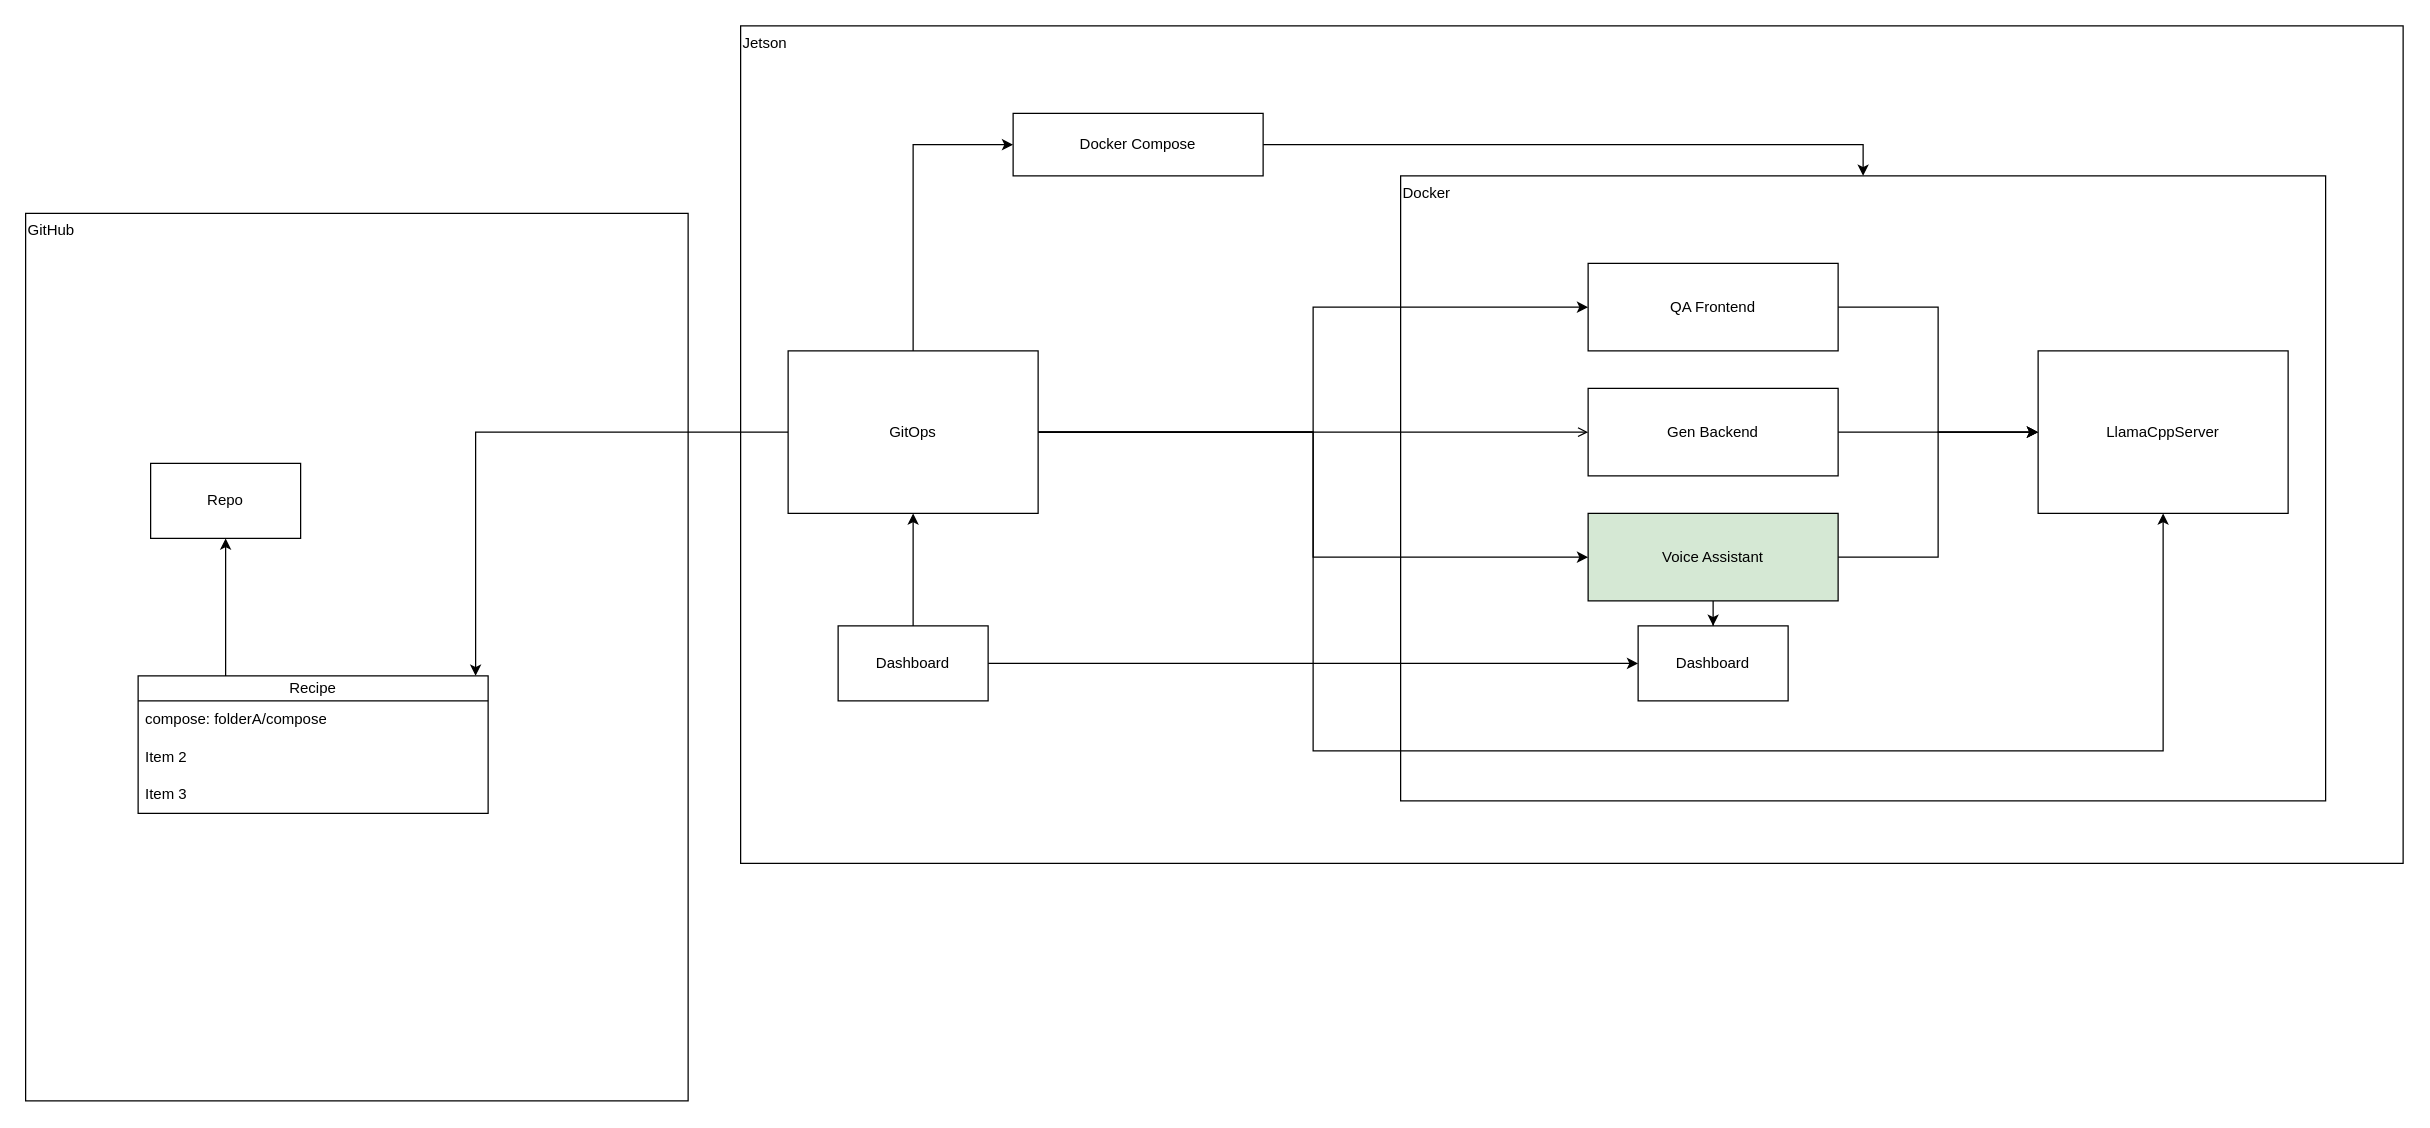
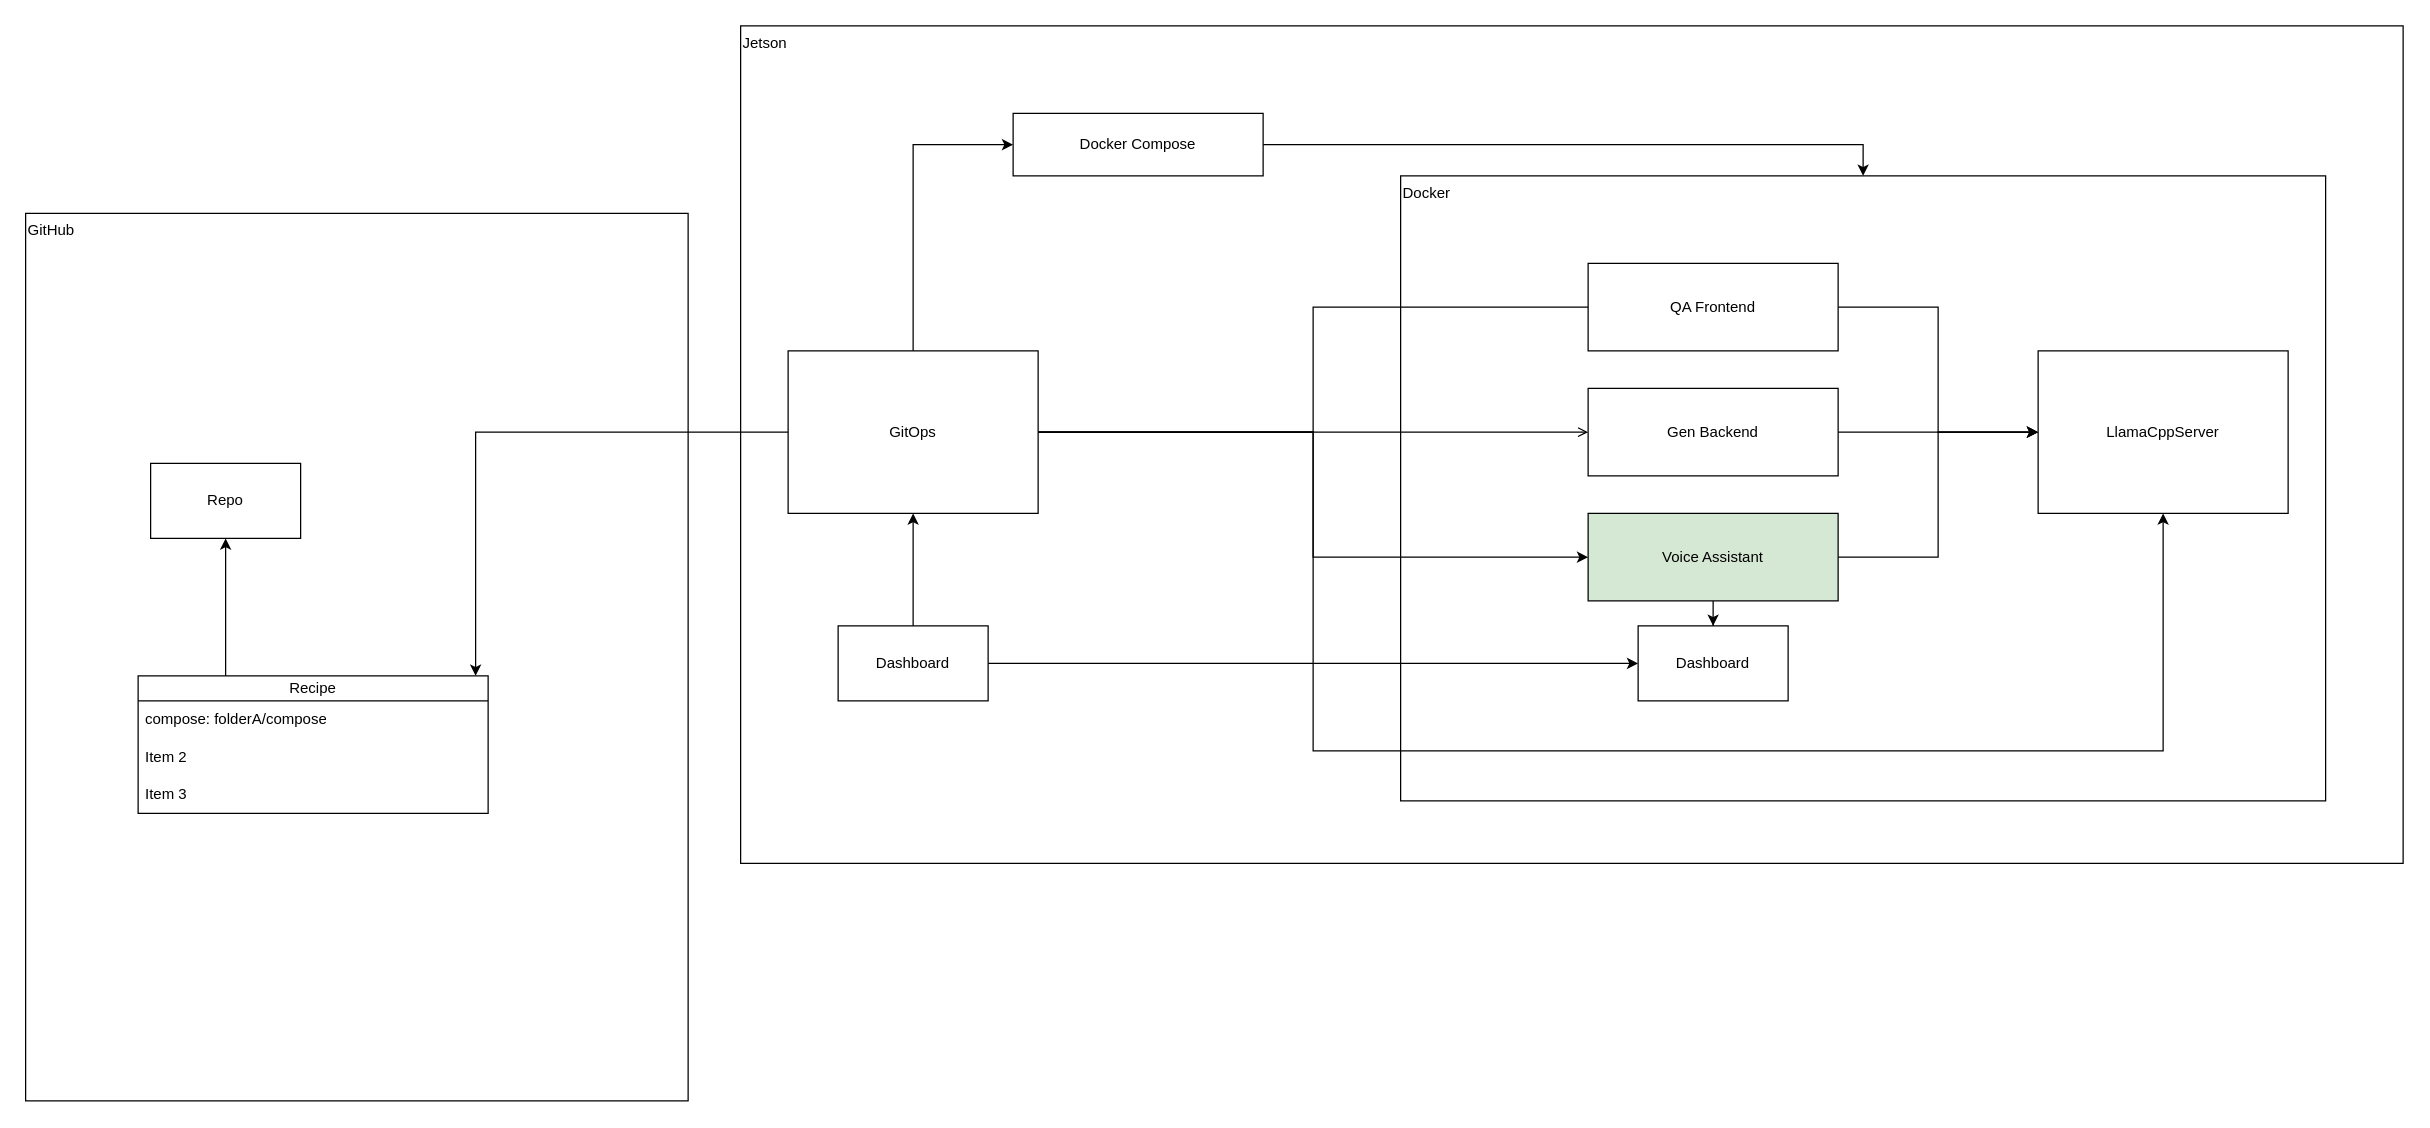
edge "GitOps" -> "QA Frontend": arrowhead classic -> none
